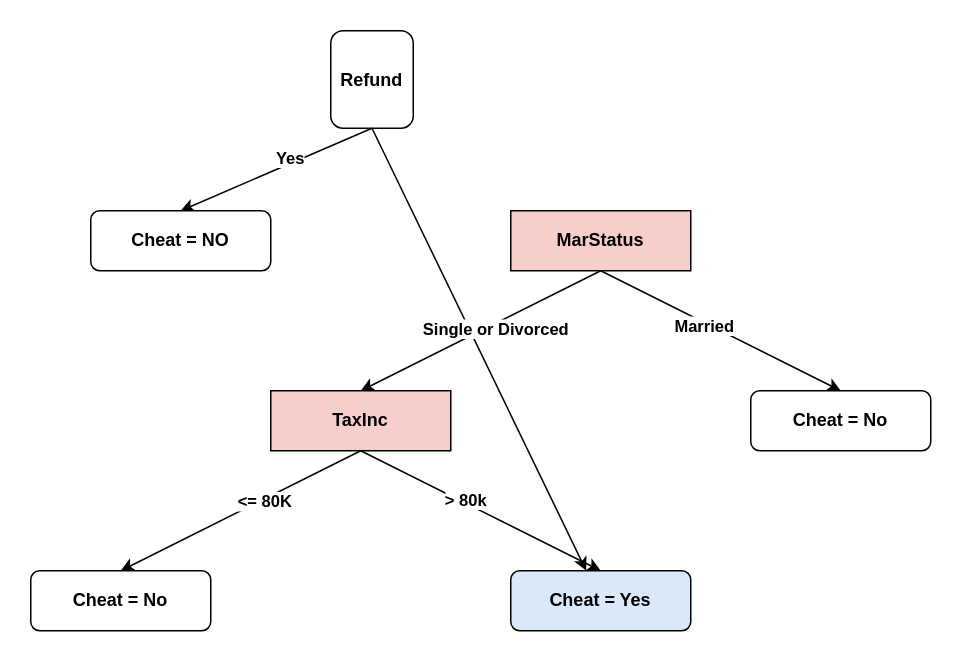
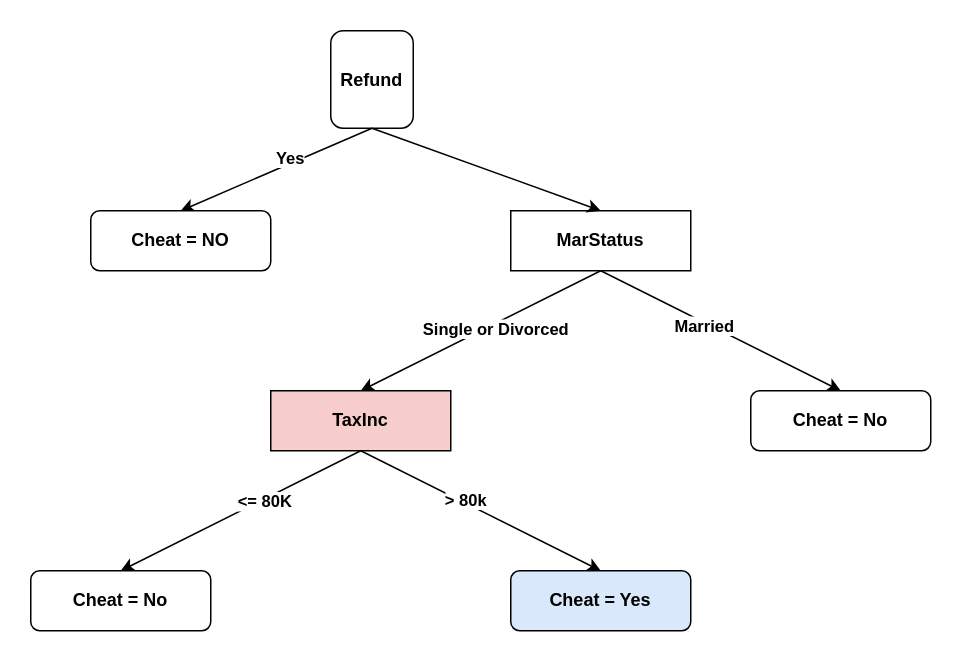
node "MarStatus": fillcolor #f8cecc -> #ffffff
edge "Refund" -> "Cheat = Yes": now "Refund" -> "MarStatus"
